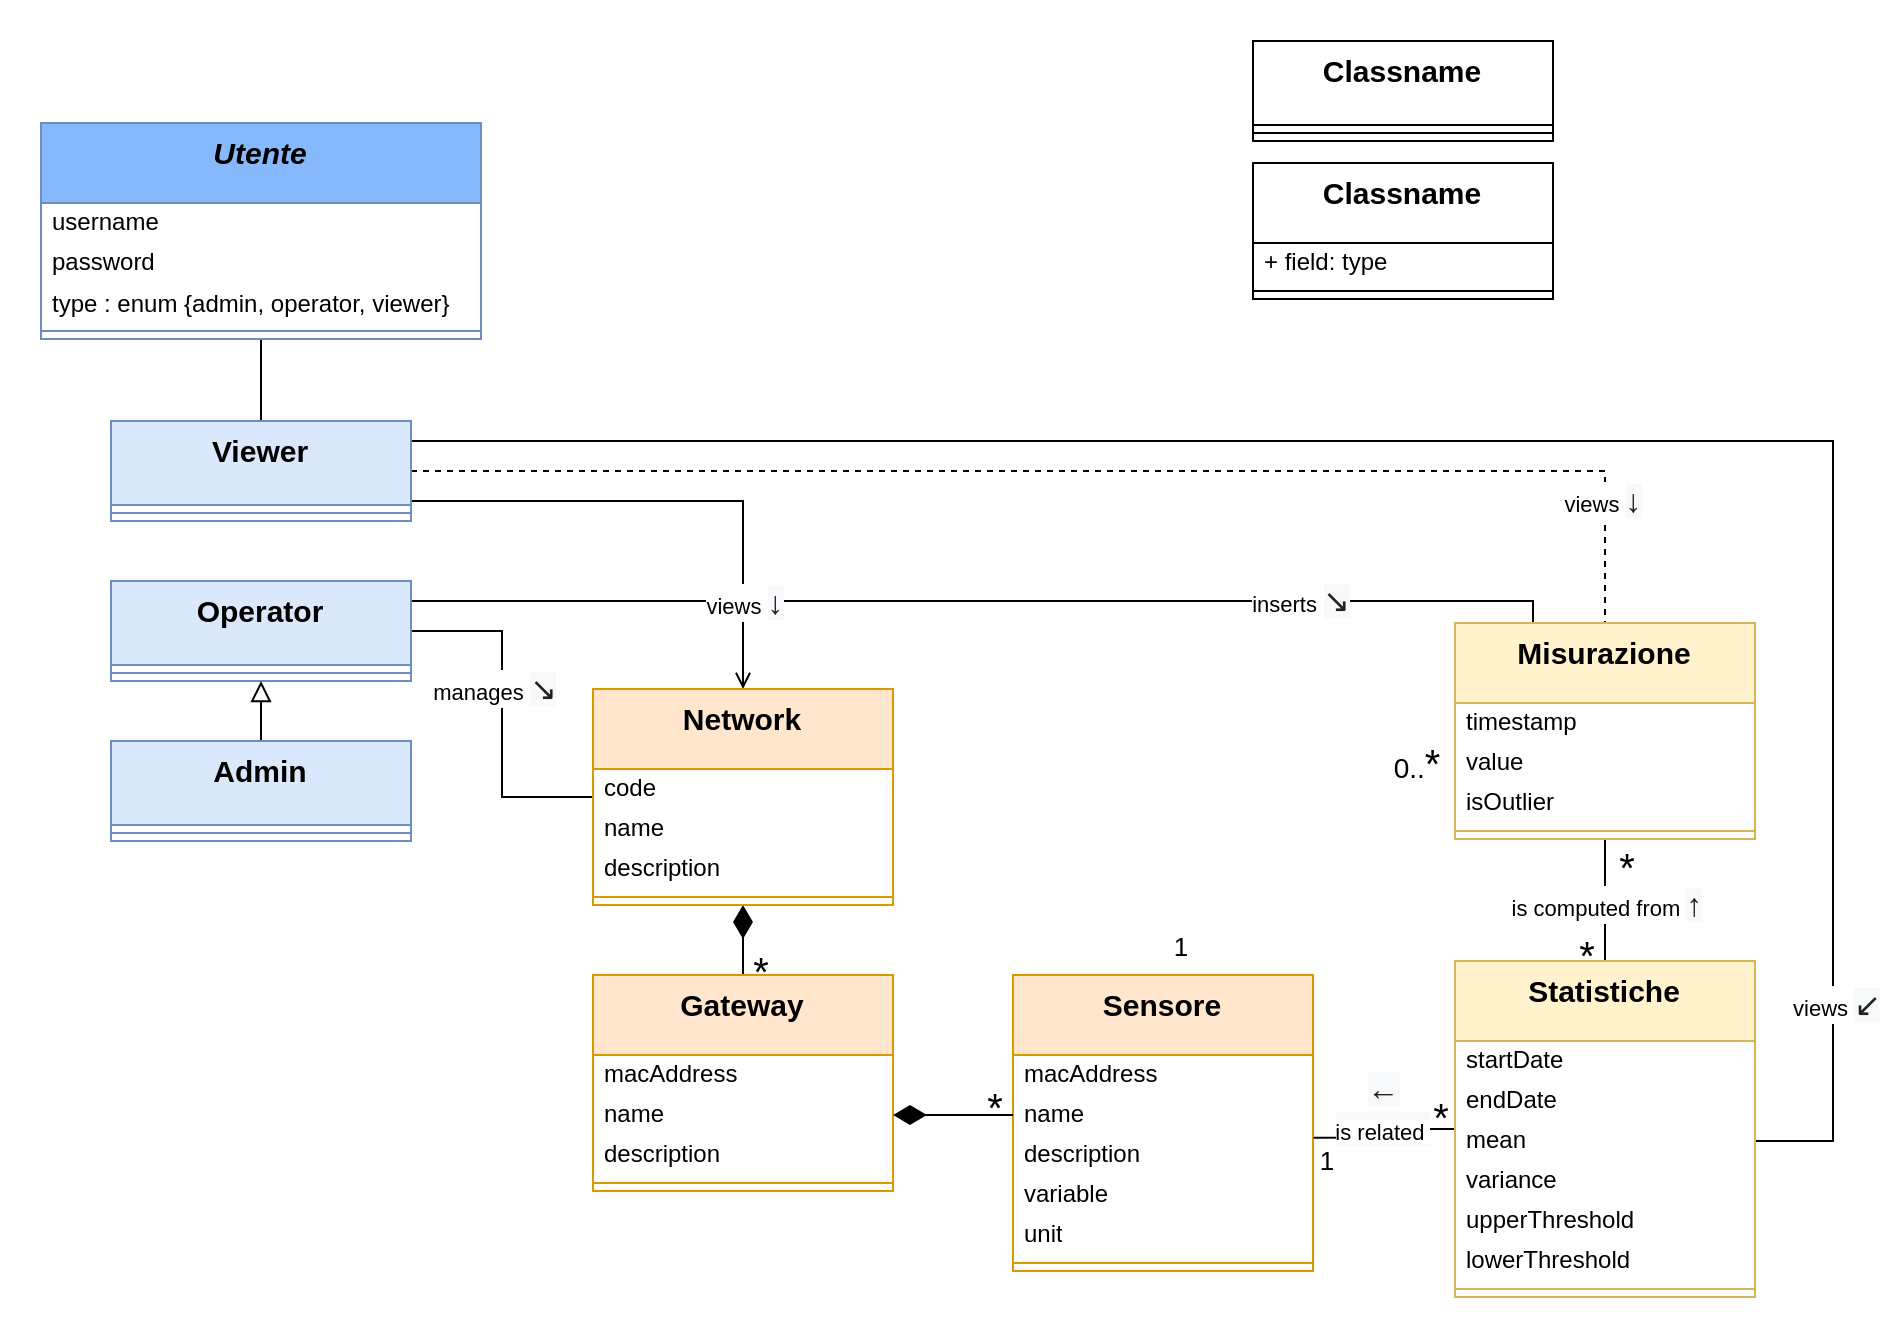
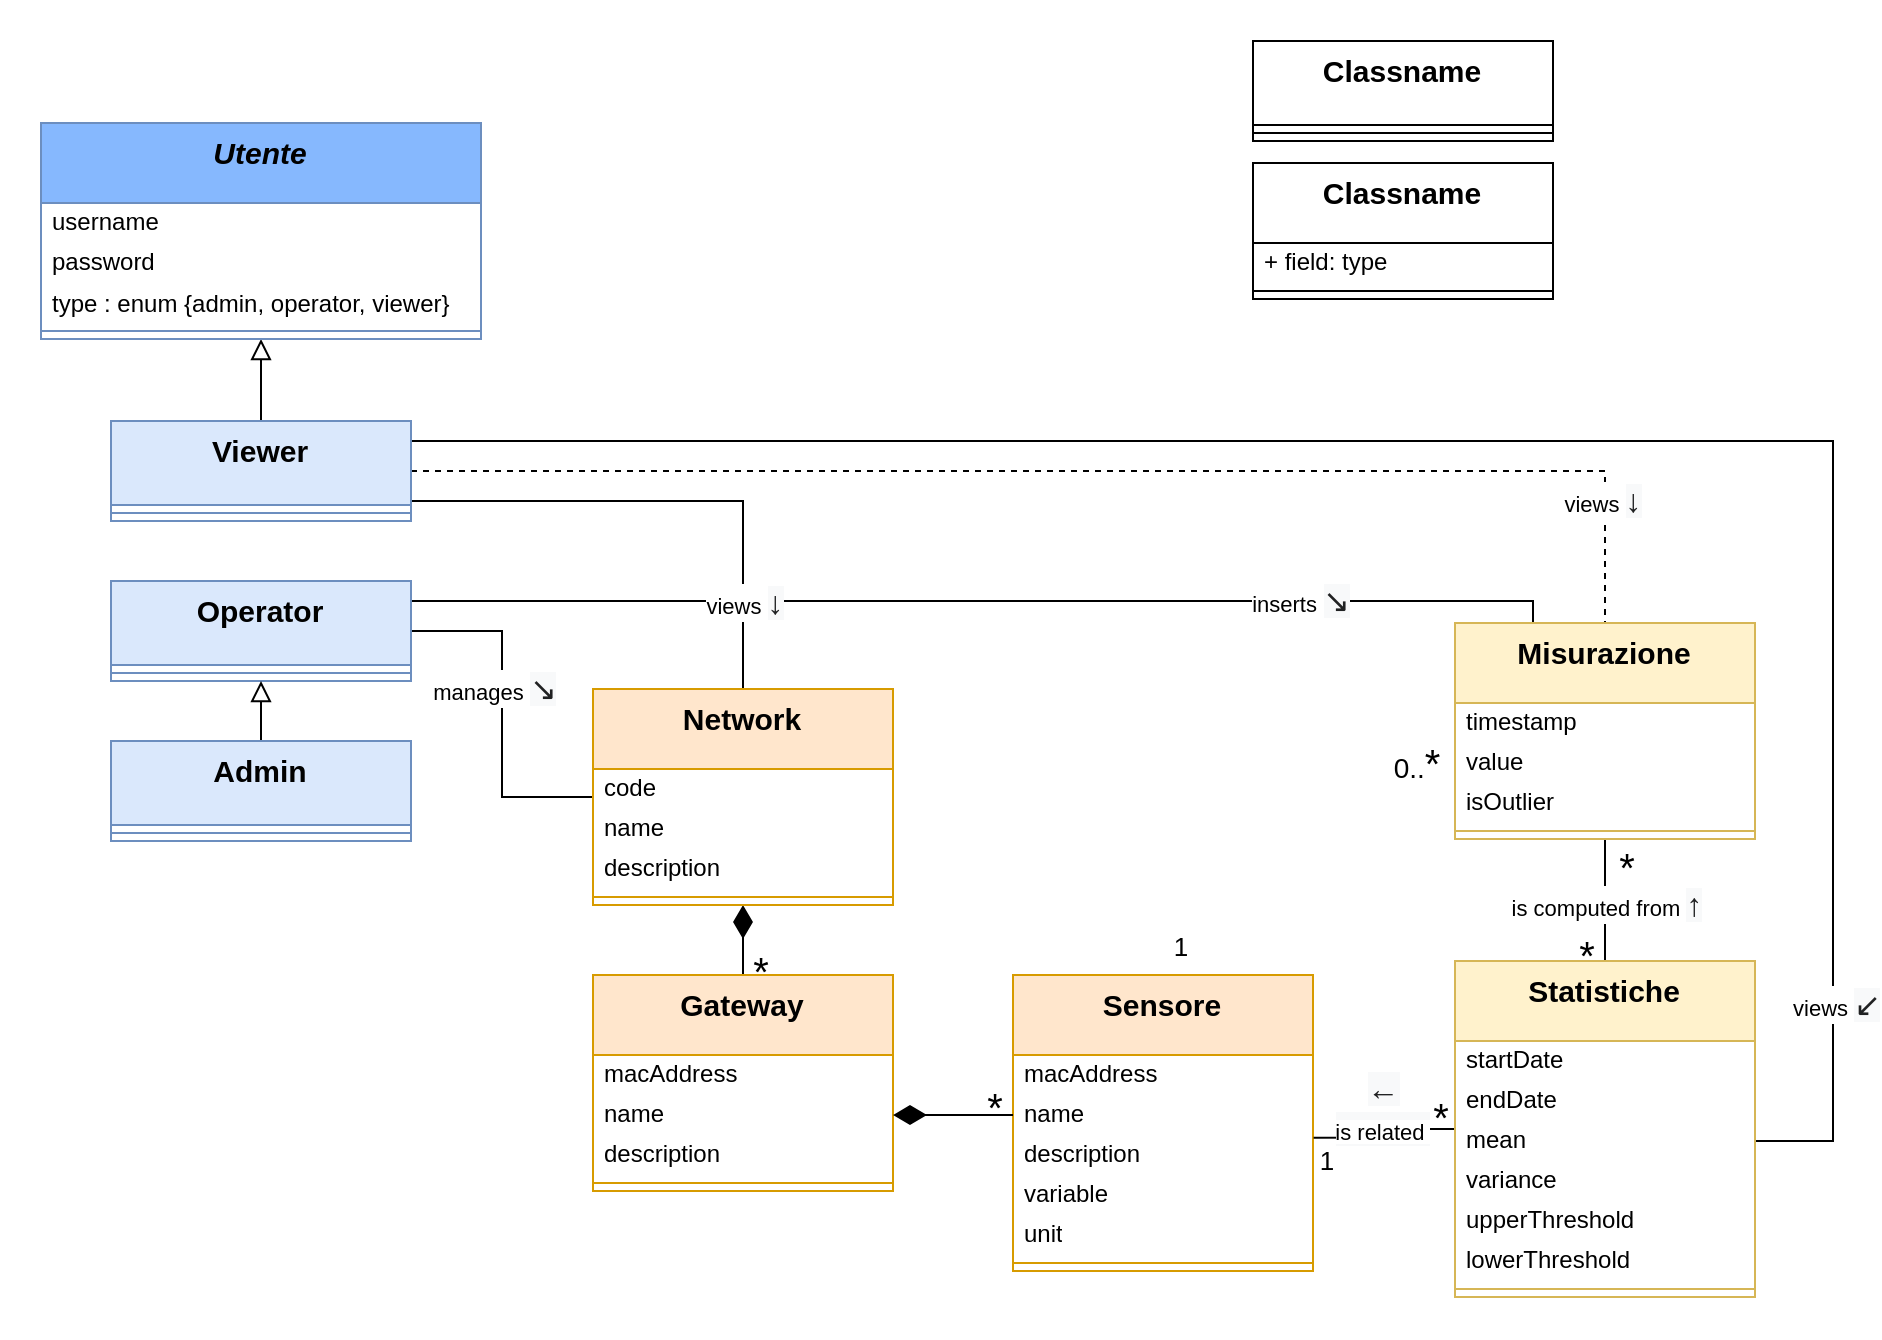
edge "Utente" -- "Viewer": arrowhead none -> block
edge "Viewer" -> "Network": arrowhead open -> none
